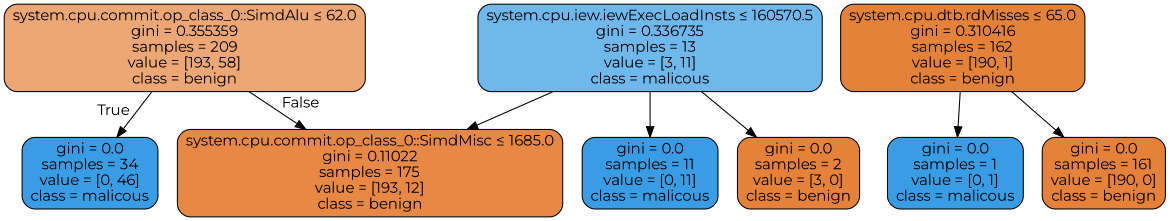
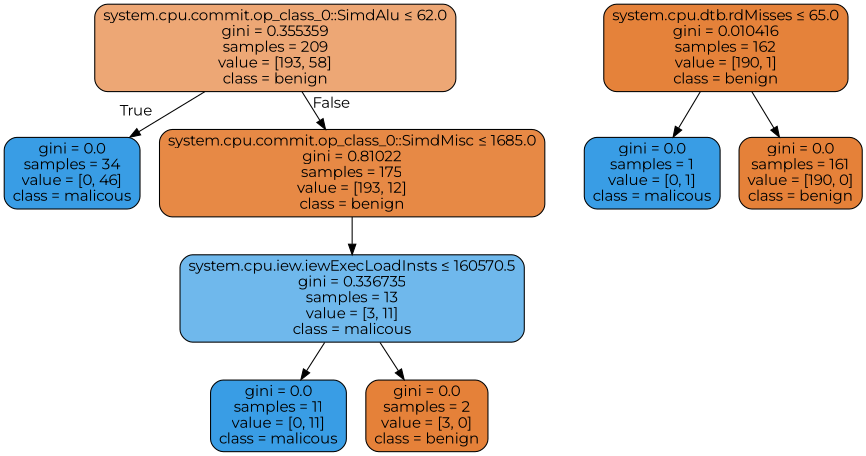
node "system.cpu.dtb.rdMisses ≤ 65.0": text "gini = 0.310416" -> "gini = 0.010416"
edge "system.cpu.iew.iewExecLoadInsts ≤ 160570.5" -> "system.cpu.commit.op_class_0::SimdMisc ≤ 1685.0": reversed
node "system.cpu.commit.op_class_0::SimdMisc ≤ 1685.0": text "gini = 0.11022" -> "gini = 0.81022"
